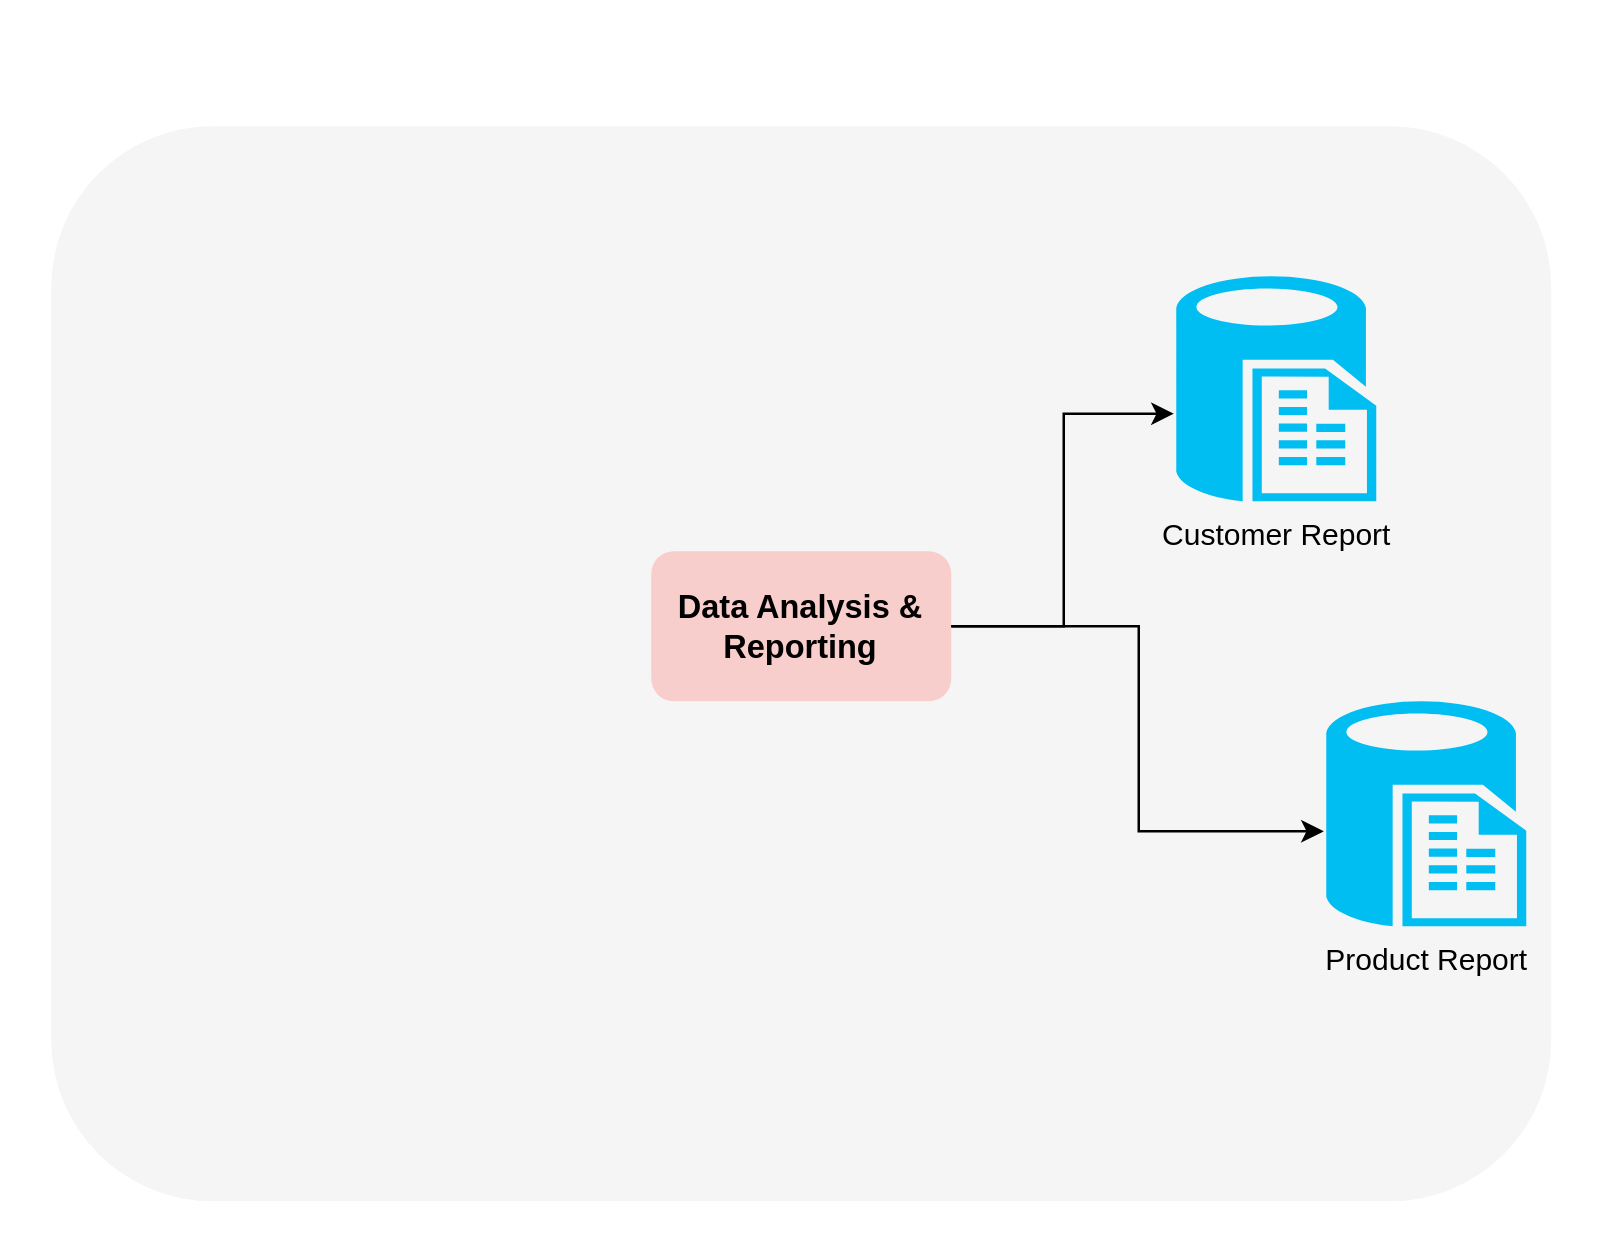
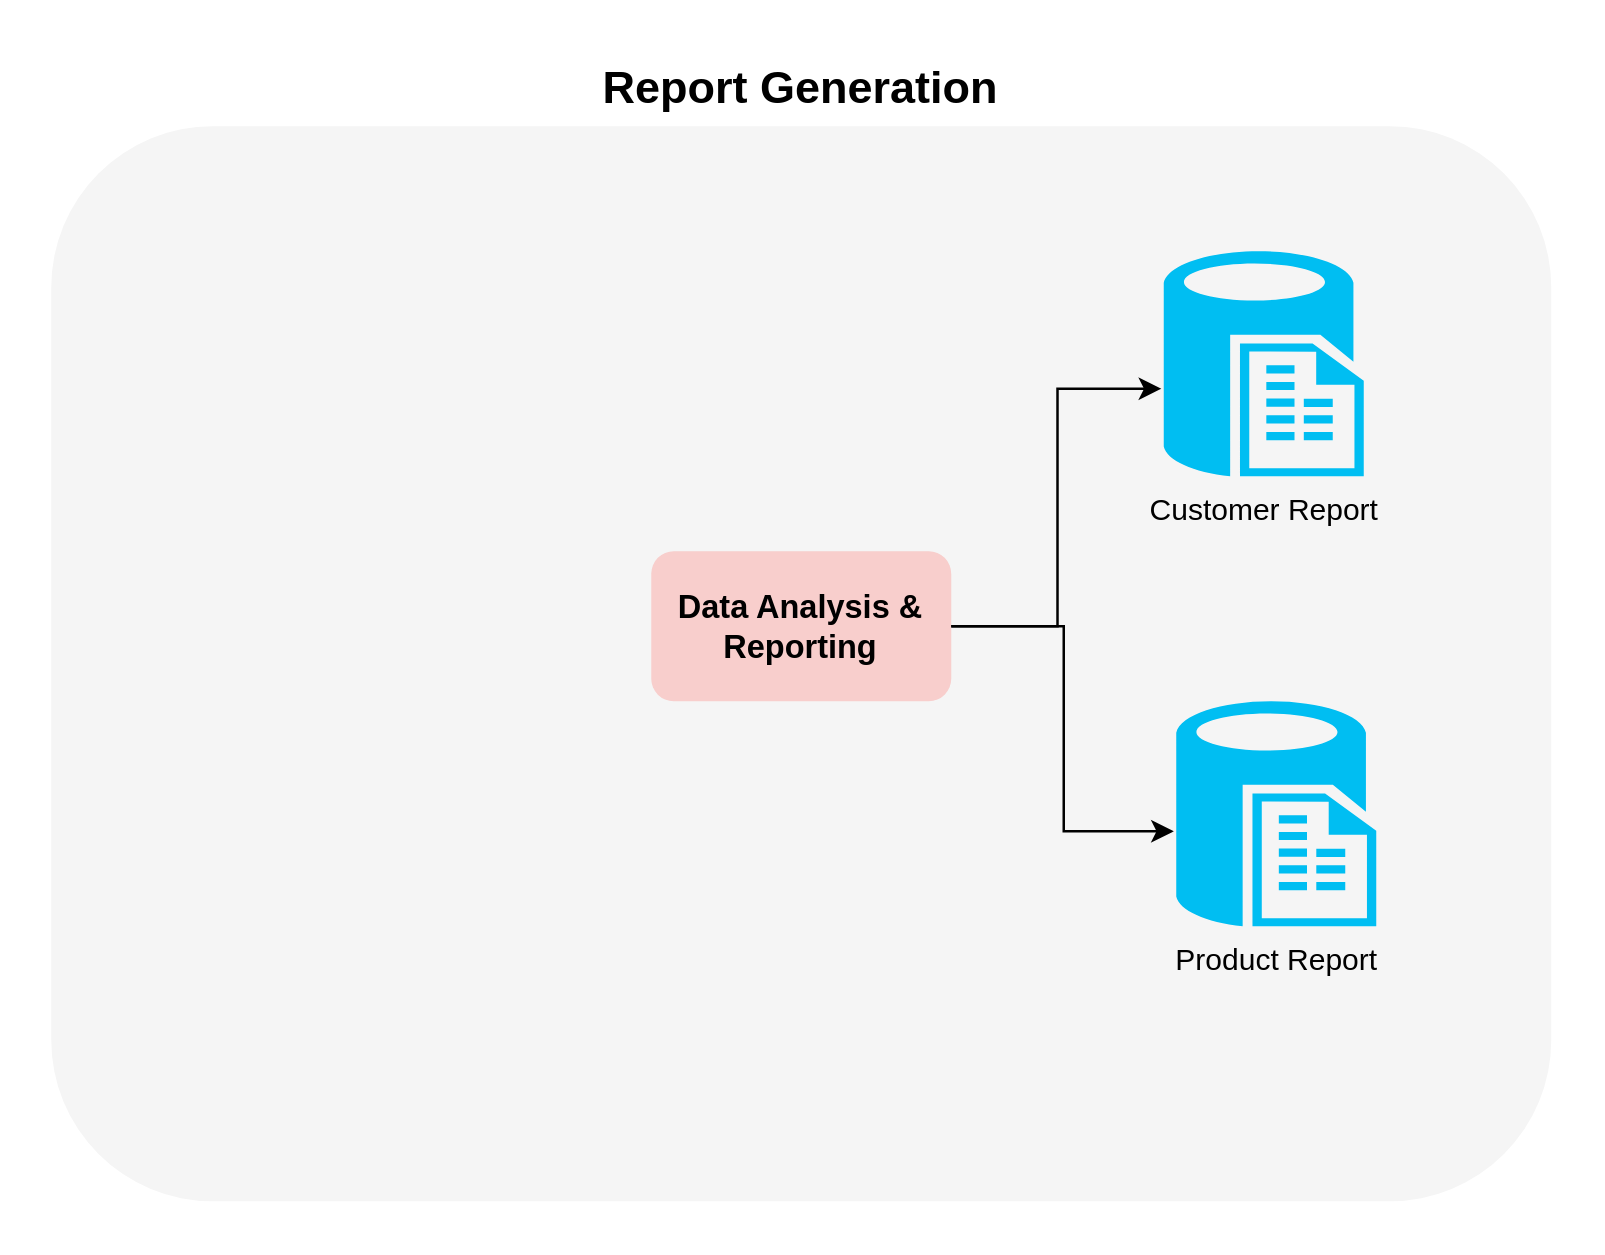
node "Report Generation": added
node "Customer Report": moved (1276, 389) -> (1264, 364)
node "Product Report": moved (1426, 814) -> (1276, 814)
